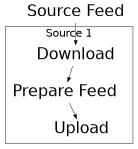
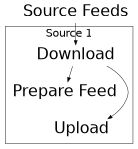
node "Source Feed": label "Source Feed" -> "Source Feeds"
edge "Prepare Feed" -> "Upload": now "Download" -> "Upload"
